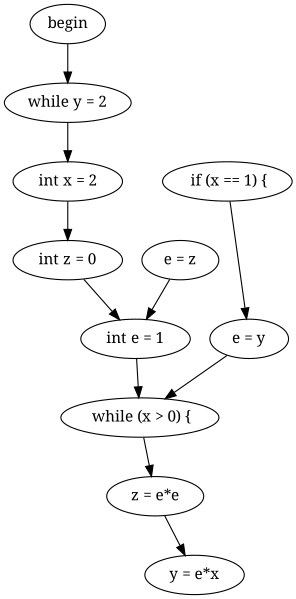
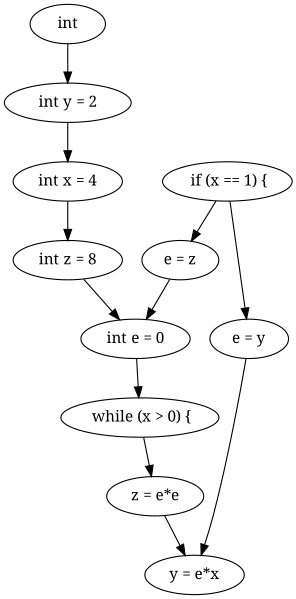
node "begin": label "begin" -> "int"
node "while y = 2": label "while y = 2" -> "int y = 2"
node "int x = 2": label "int x = 2" -> "int x = 4"
edge "if (x == 1) {" -> "e = z": added
node "int z = 0": label "int z = 0" -> "int z = 8"
node "int e = 1": label "int e = 1" -> "int e = 0"
edge "e = y" -> "while (x > 0) {": now "e = y" -> "y = e*x"
